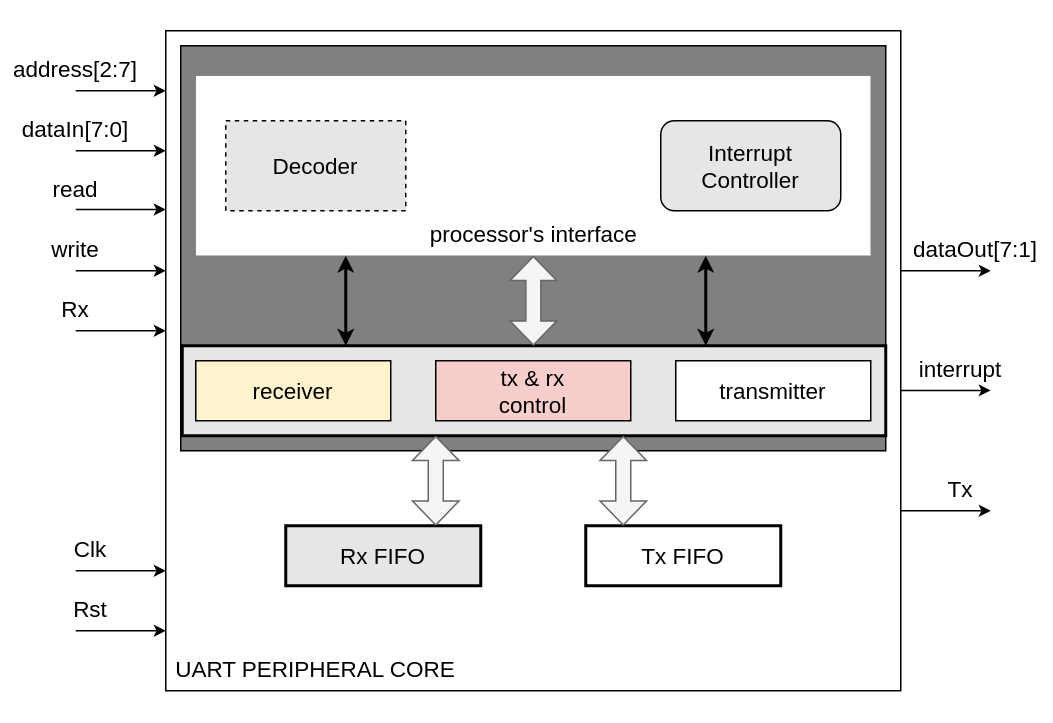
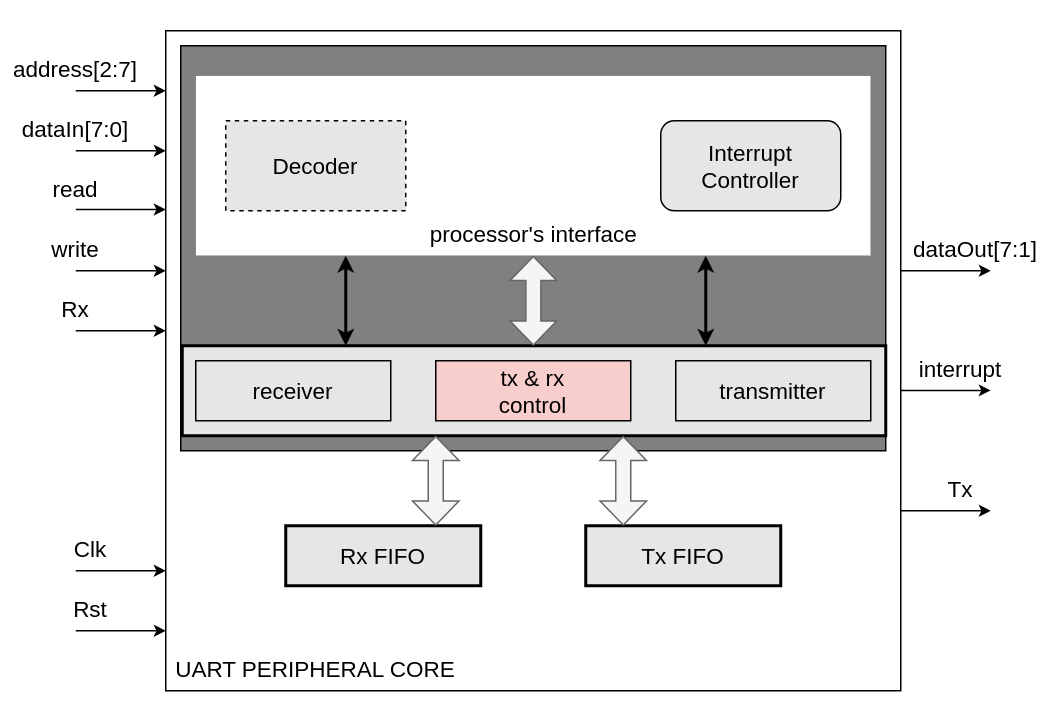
node "receiver": fillcolor #fff2cc -> #e6e6e6
node "transmitter": fillcolor #ffffff -> #e6e6e6
node "Tx FIFO": fillcolor #ffffff -> #e6e6e6
